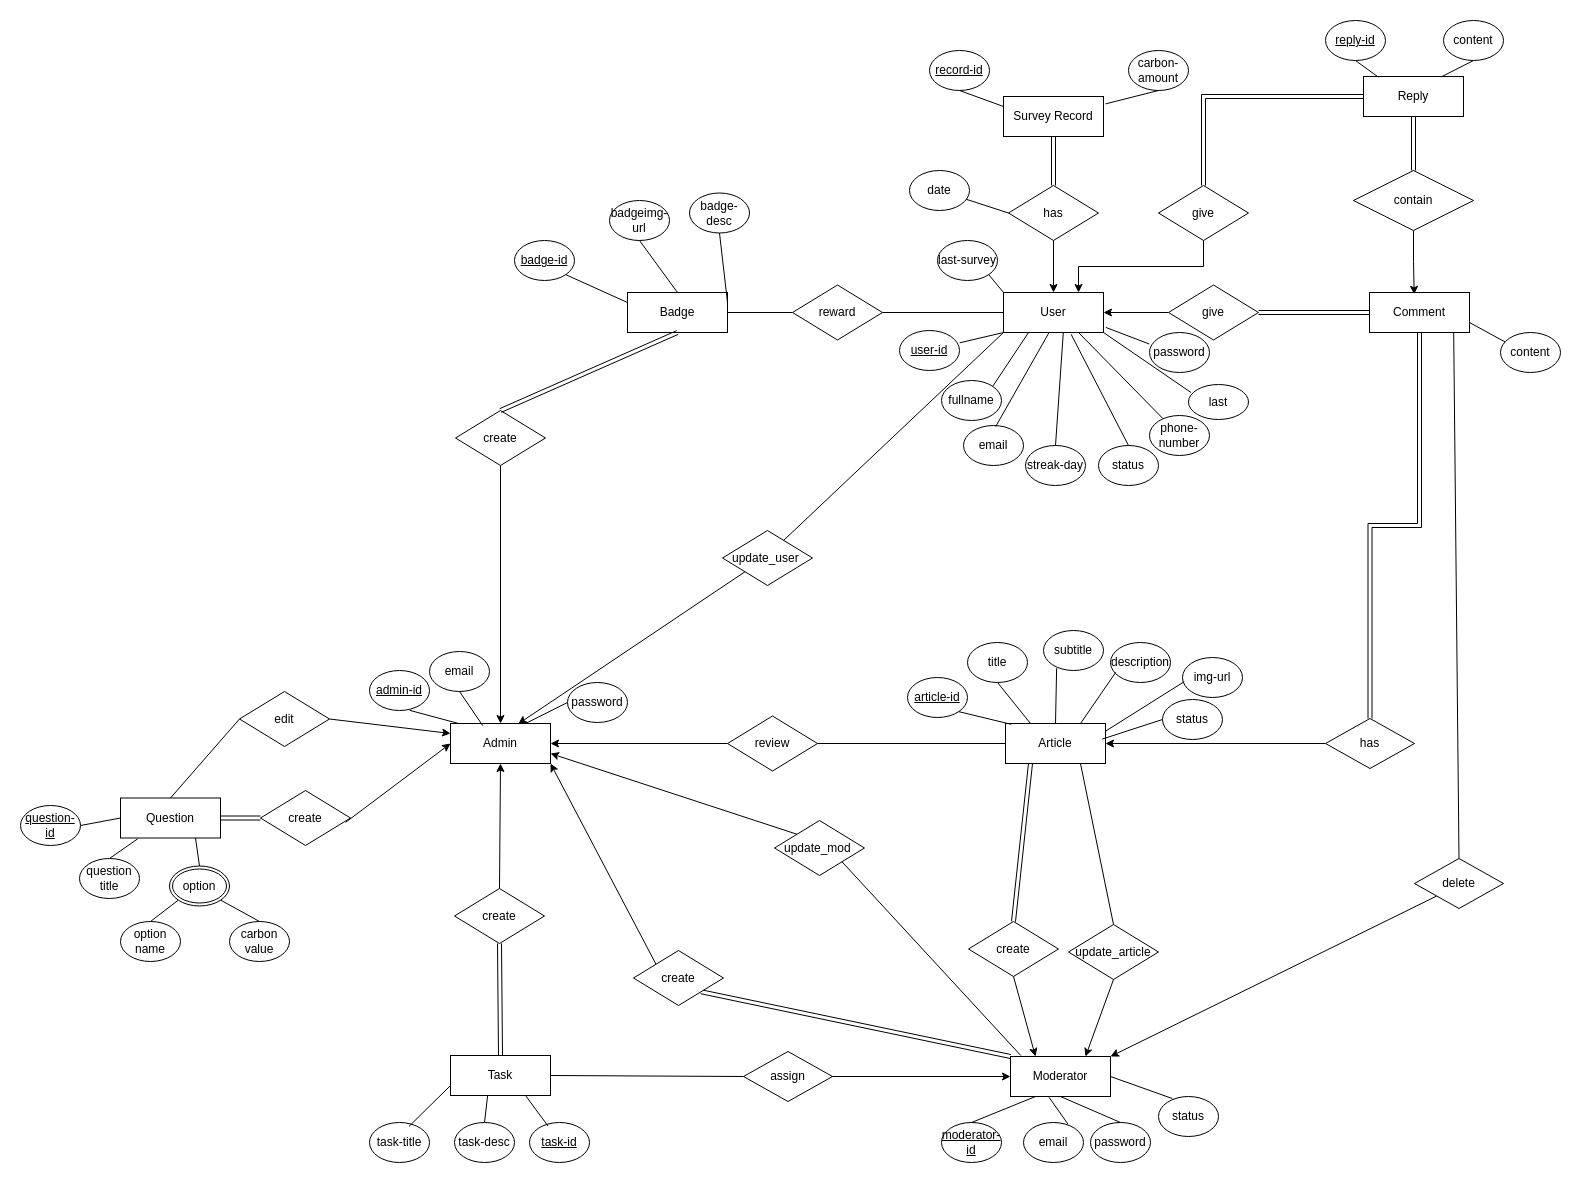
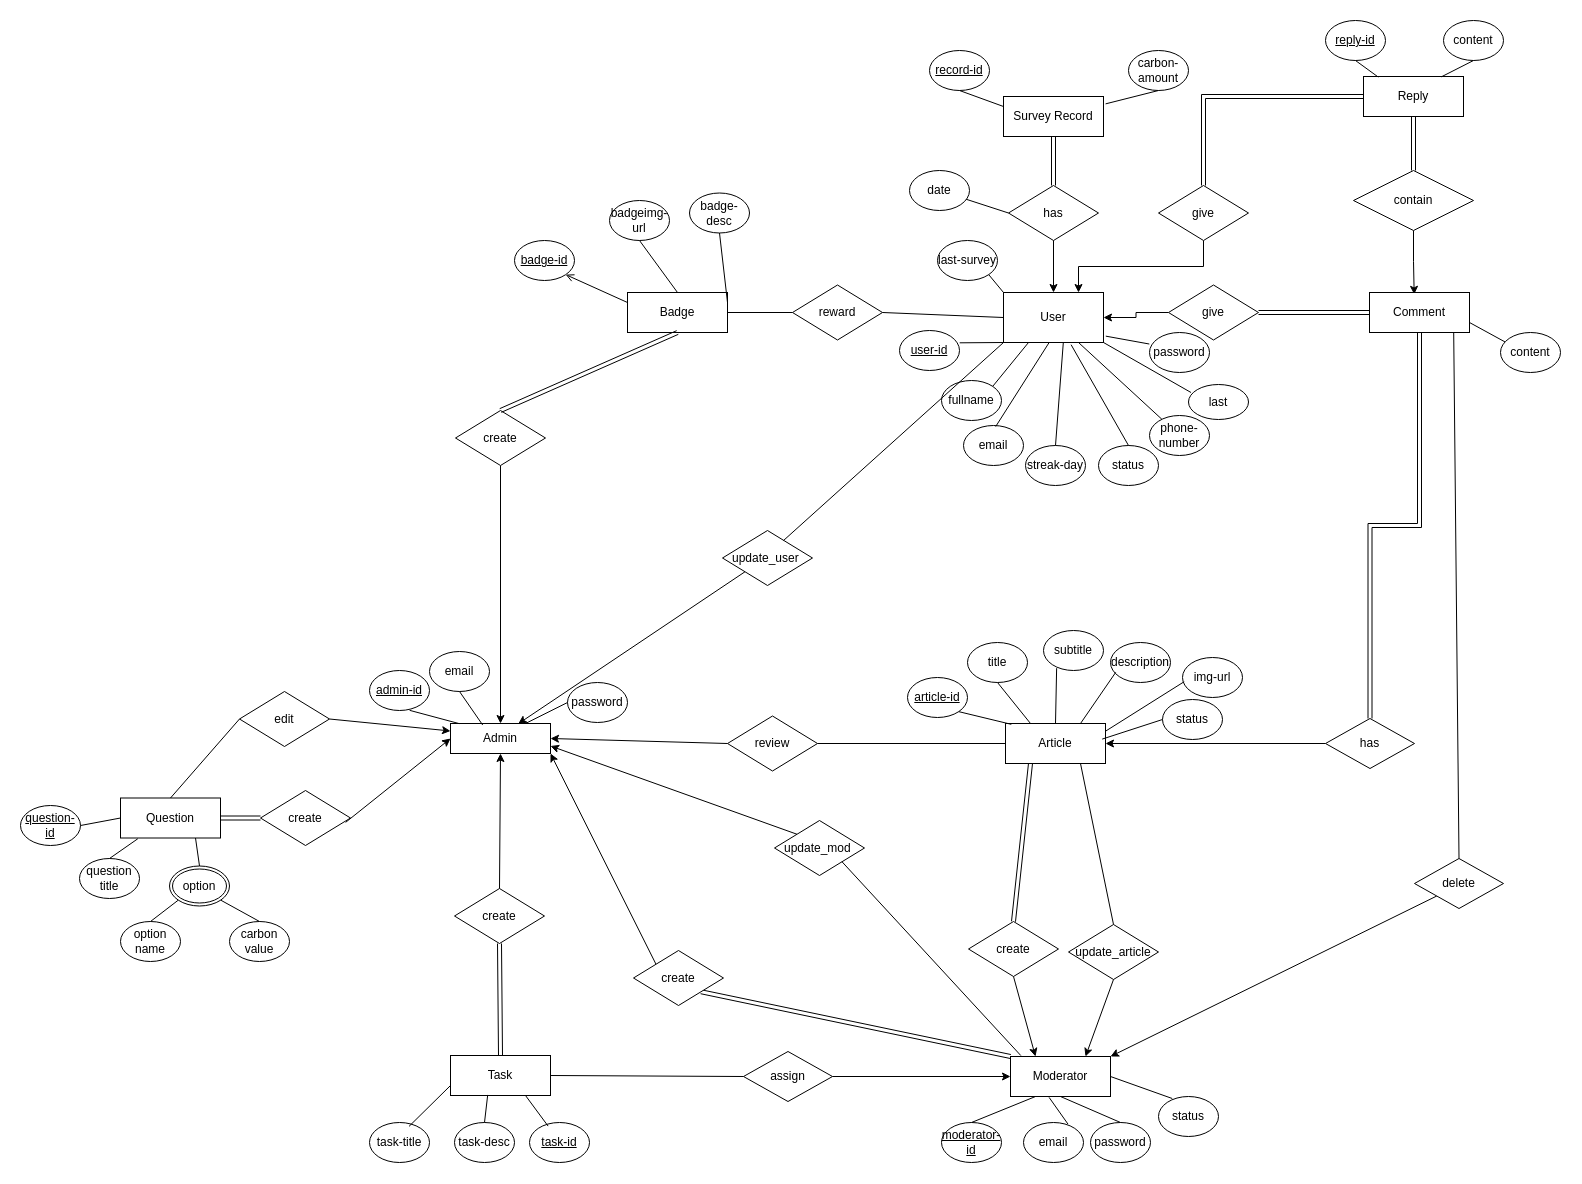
edge "badge-id" -- "Badge": arrowhead none -> open
node "User": size 100x40 -> 100x50
node "Admin": size 100x40 -> 100x30
